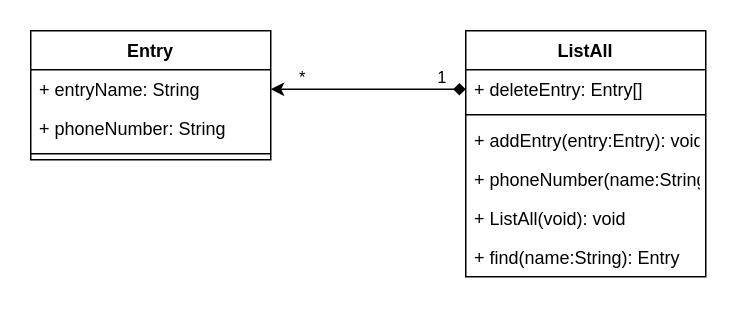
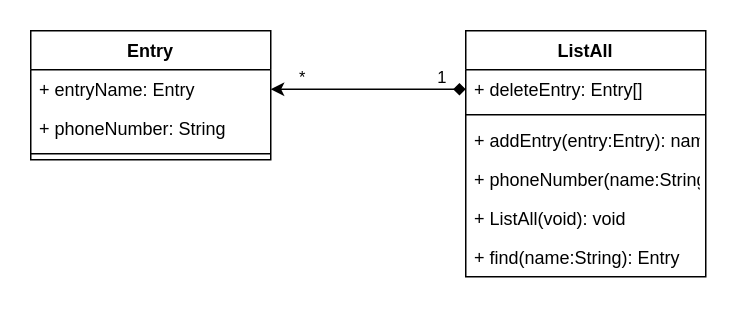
node "+ entryName: String": label "+ entryName: String" -> "+ entryName: Entry"
node "+ addEntry(entry:Entry): void": label "+ addEntry(entry:Entry): void" -> "+ addEntry(entry:Entry): name"
